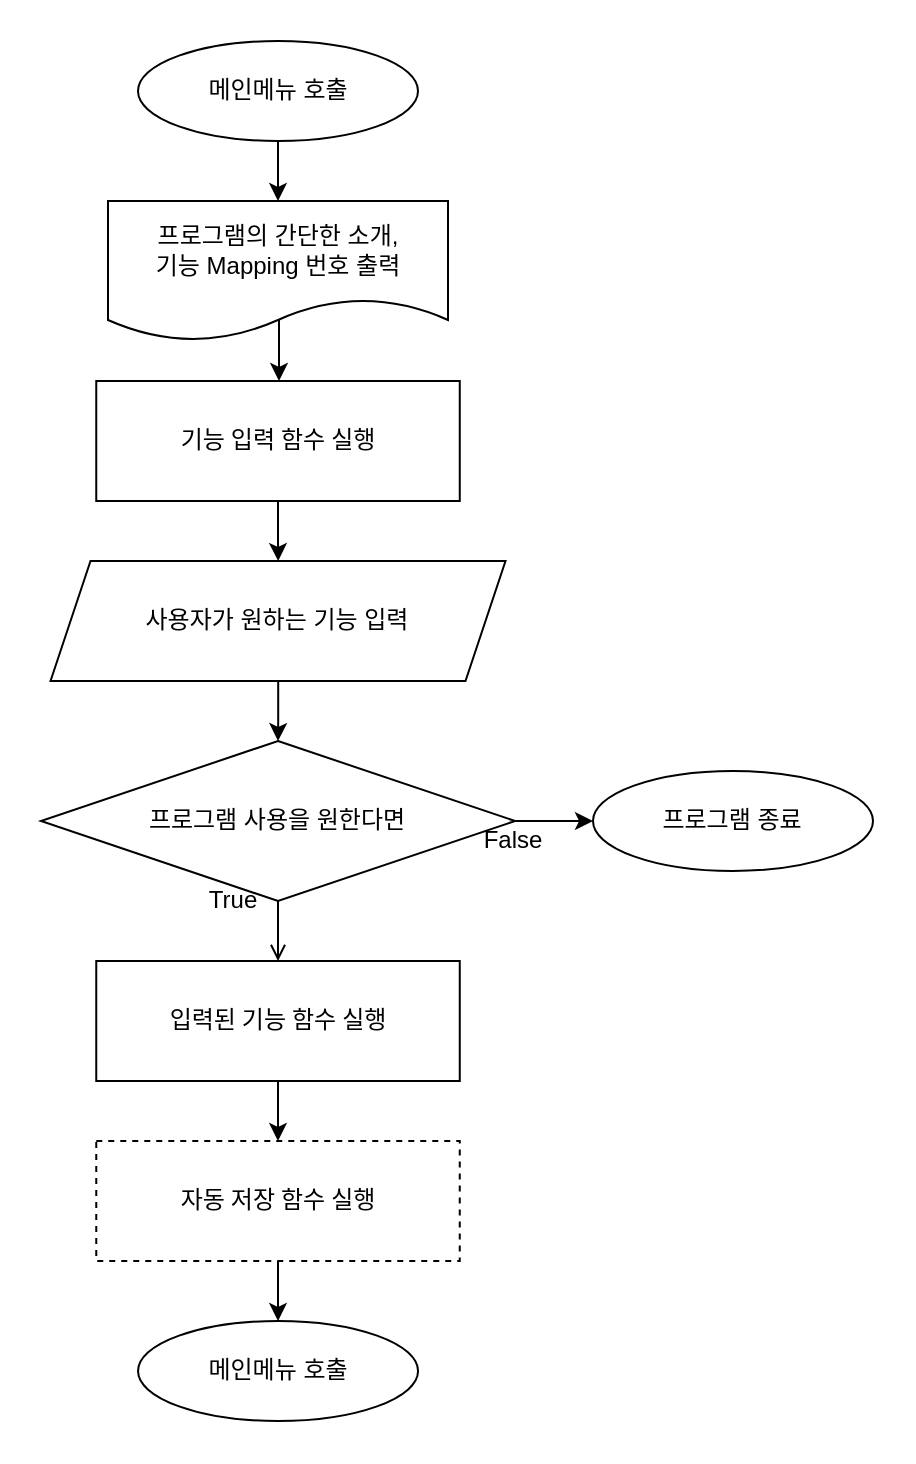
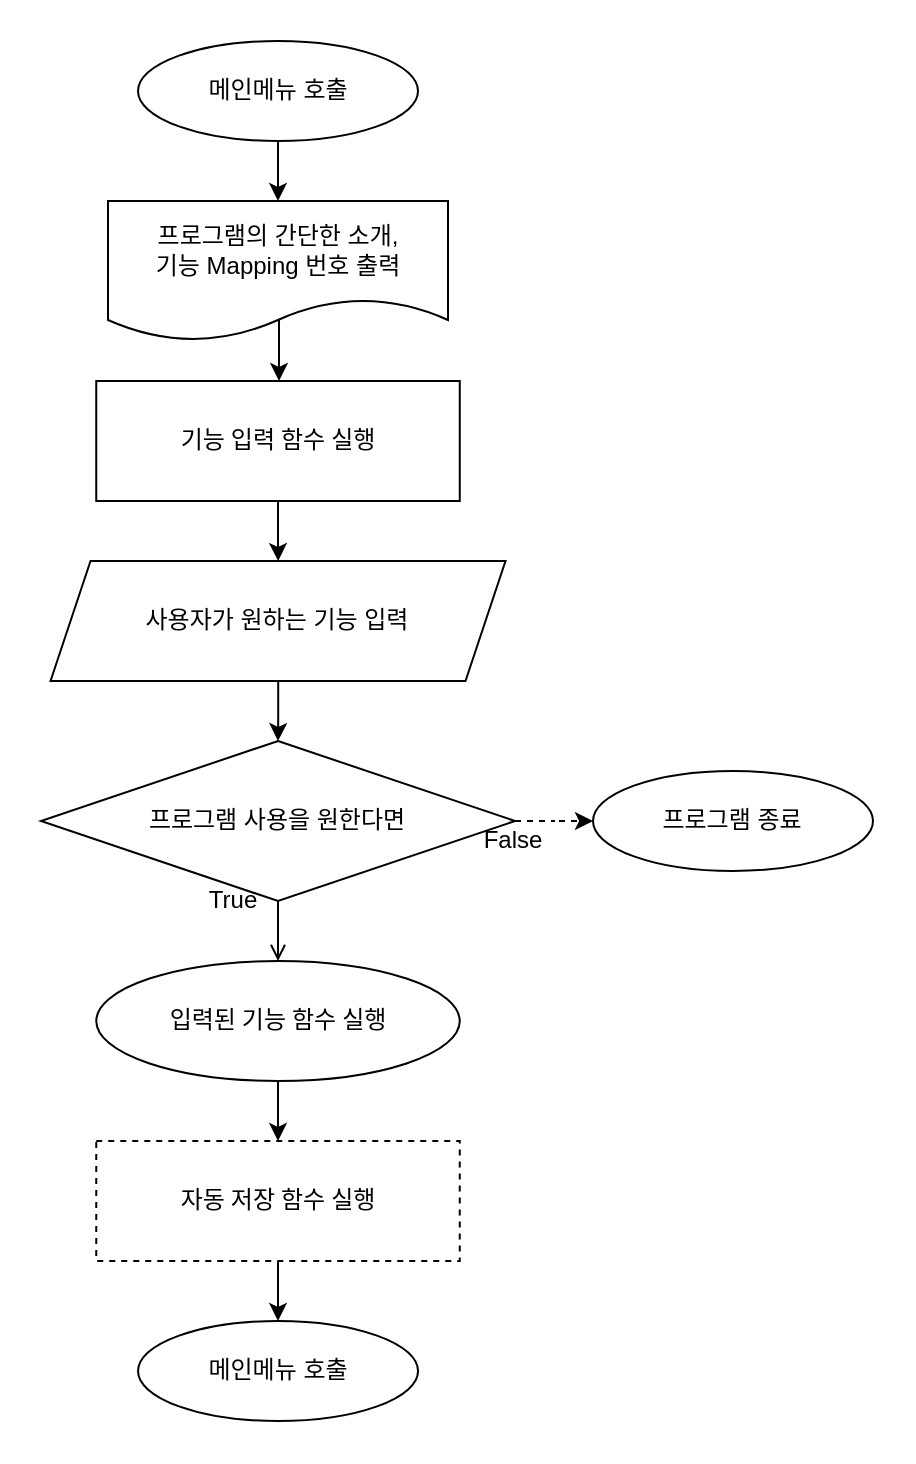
edge "프로그램 사용을 원한다면" -> "프로그램 종료": style solid -> dashed
node "입력된 기능 함수 실행": shape rectangle -> ellipse
